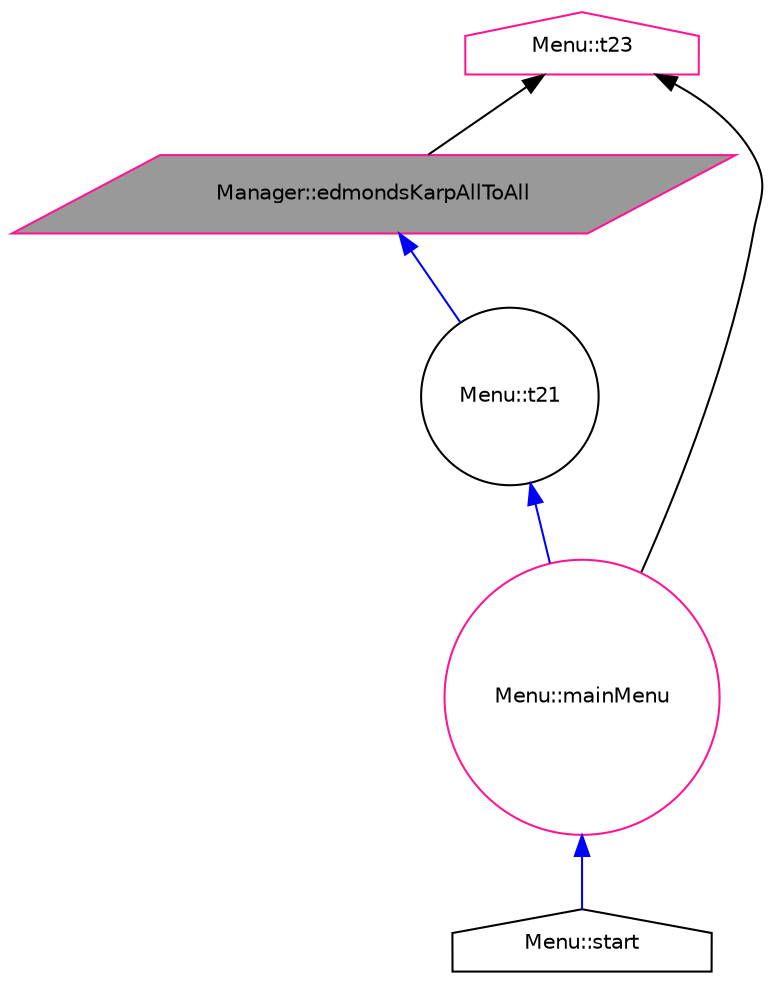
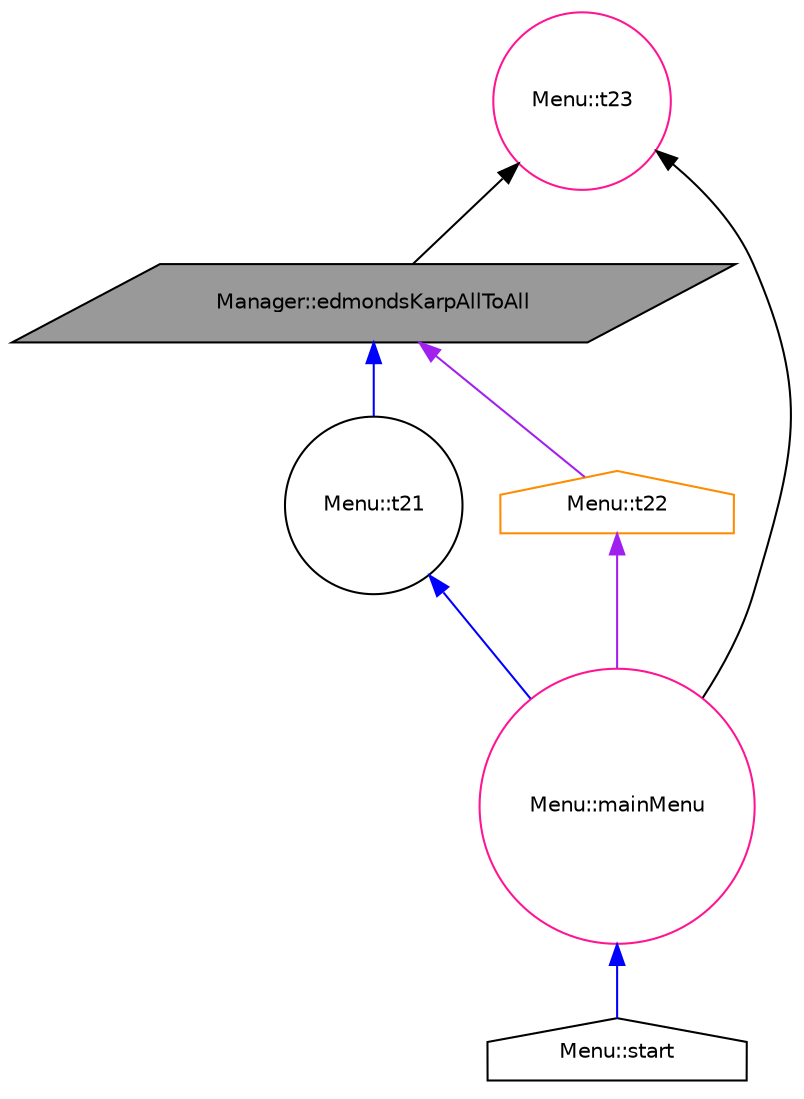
node "Menu::t23": shape house -> circle
node "Manager::edmondsKarpAllToAll": color deeppink -> black
node "Menu::t22": added
